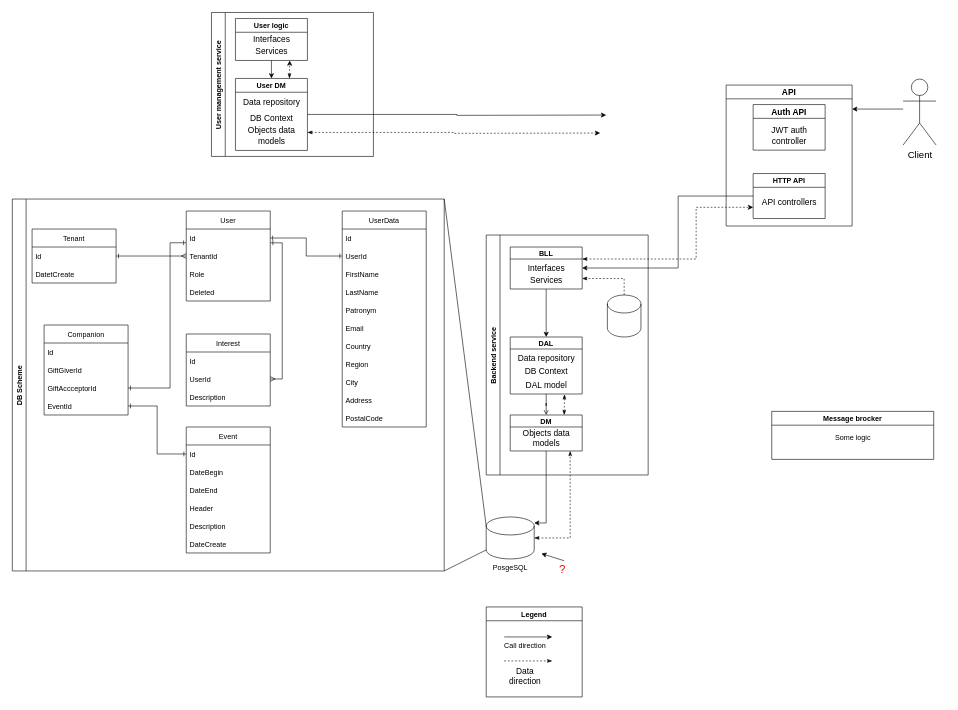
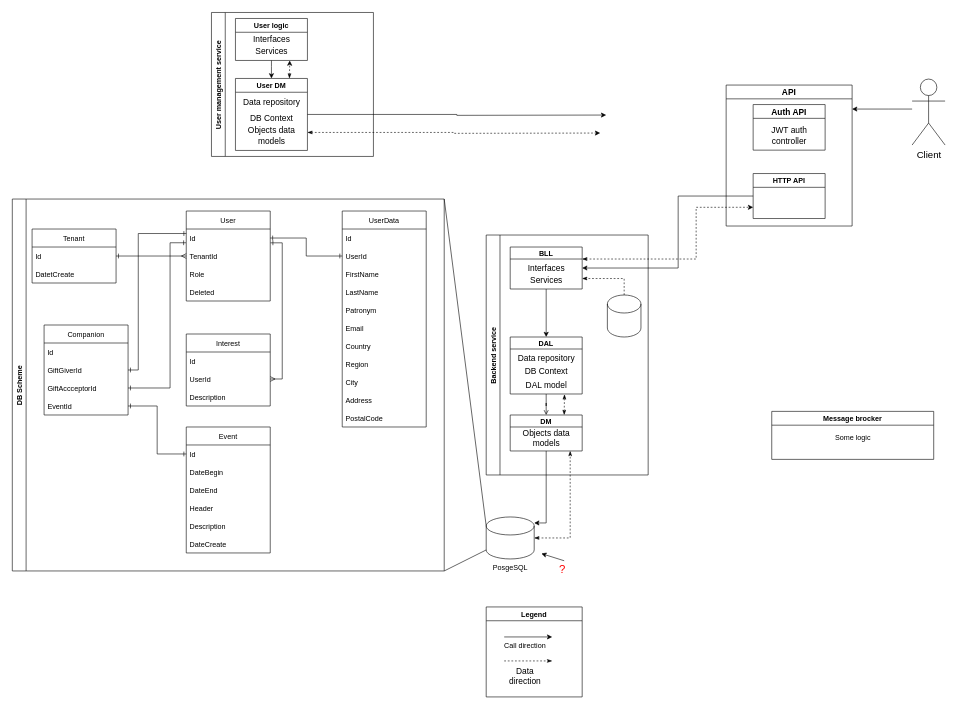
node "Client": moved (920, 112) -> (929, 112)
node "API controllers": removed
edge "User" -- "GiftGiverId": added
